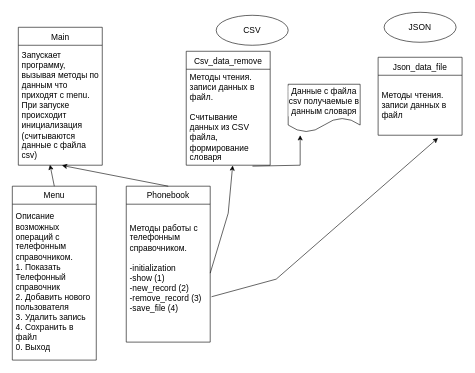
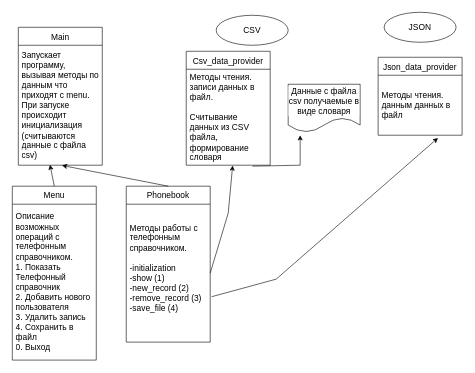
node "Csv_data_remove": label "Csv_data_remove" -> "Csv_data_provider"
node "Json_data_file": label "Json_data_file" -> "Json_data_provider"
node "Данные с файла csv получаемые в данным словаря": label "Данные с файла csv получаемые в данным словаря" -> "Данные с файла csv получаемые в виде словаря"
node "Методы чтения. записи данных в файл": label "Методы чтения. записи данных в файл" -> "Методы чтения. данным данных в файл"
